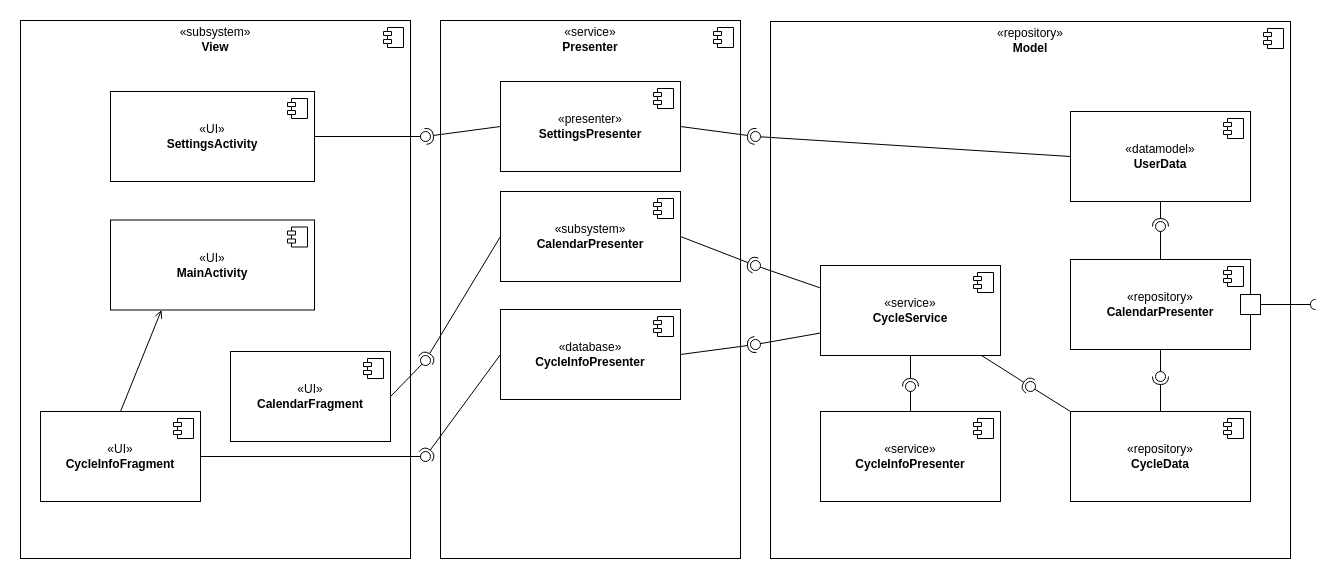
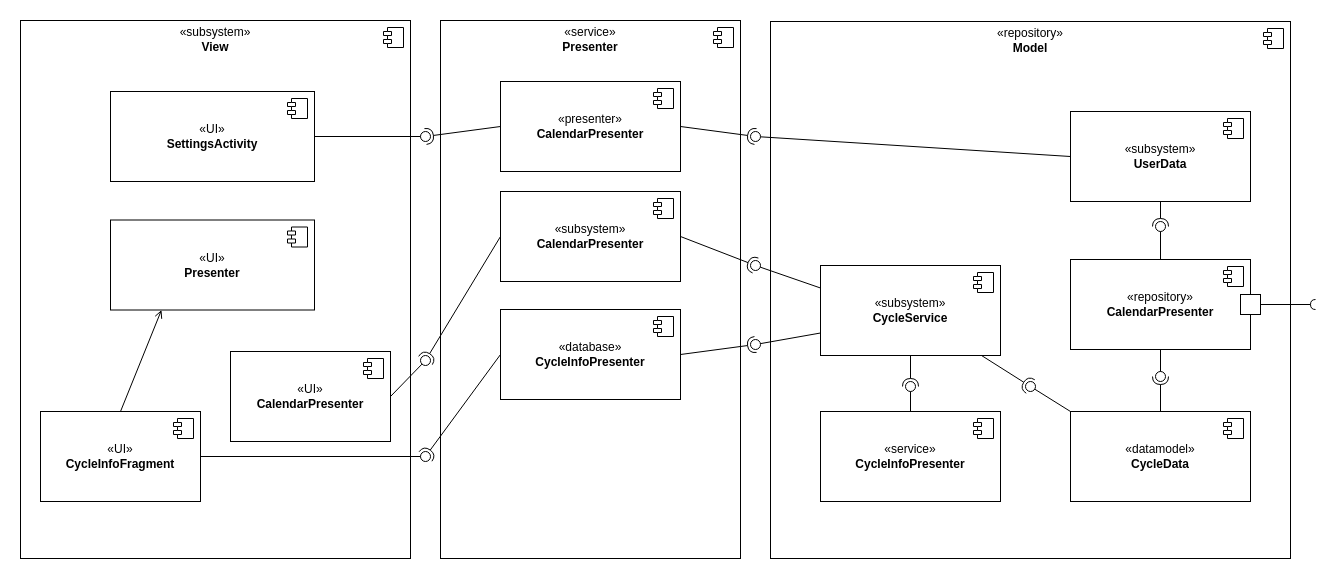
node "«presenter» SettingsPresenter": label "«presenter» SettingsPresenter" -> "«presenter» CalendarPresenter"
node "«datamodel» UserData": label "«datamodel» UserData" -> "«subsystem» UserData"
node "«UI» MainActivity": label "«UI» MainActivity" -> "«UI» Presenter"
node "«service» CycleService": label "«service» CycleService" -> "«subsystem» CycleService"
node "«UI» CalendarFragment": label "«UI» CalendarFragment" -> "«UI» CalendarPresenter"
node "«repository» CycleData": label "«repository» CycleData" -> "«datamodel» CycleData"
